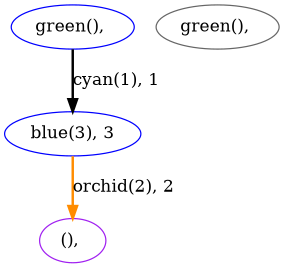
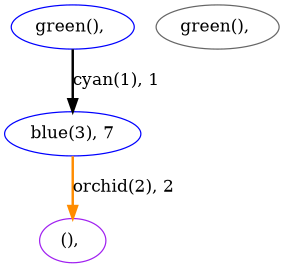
node "blue(3), 3": label "blue(3), 3" -> "blue(3), 7"
